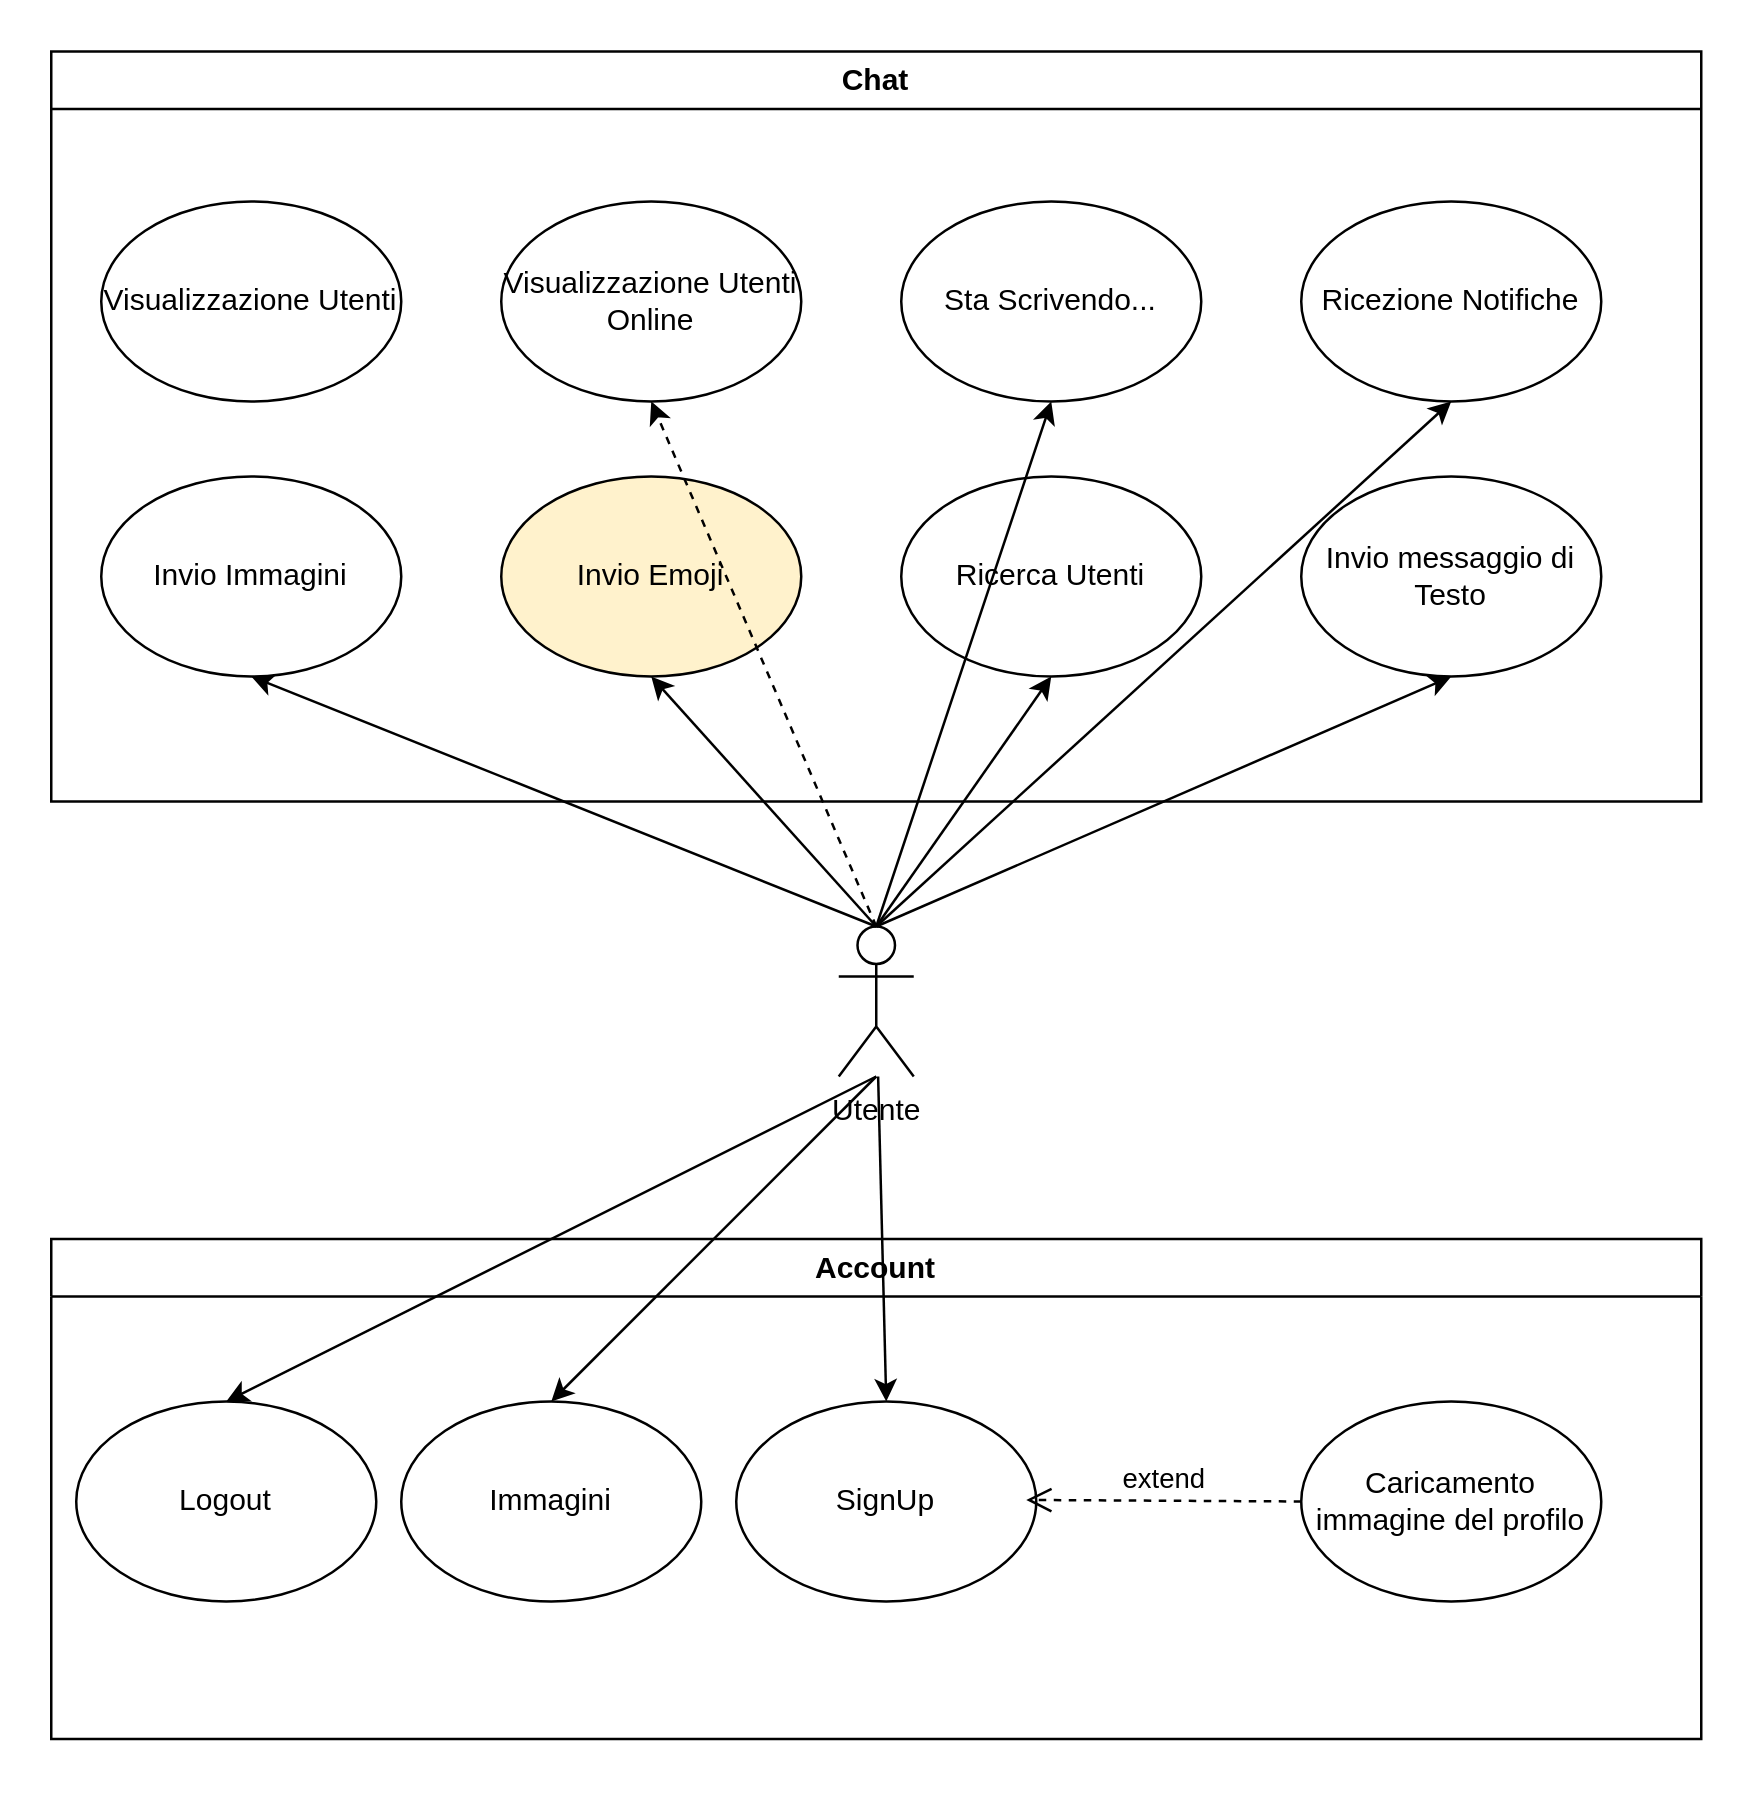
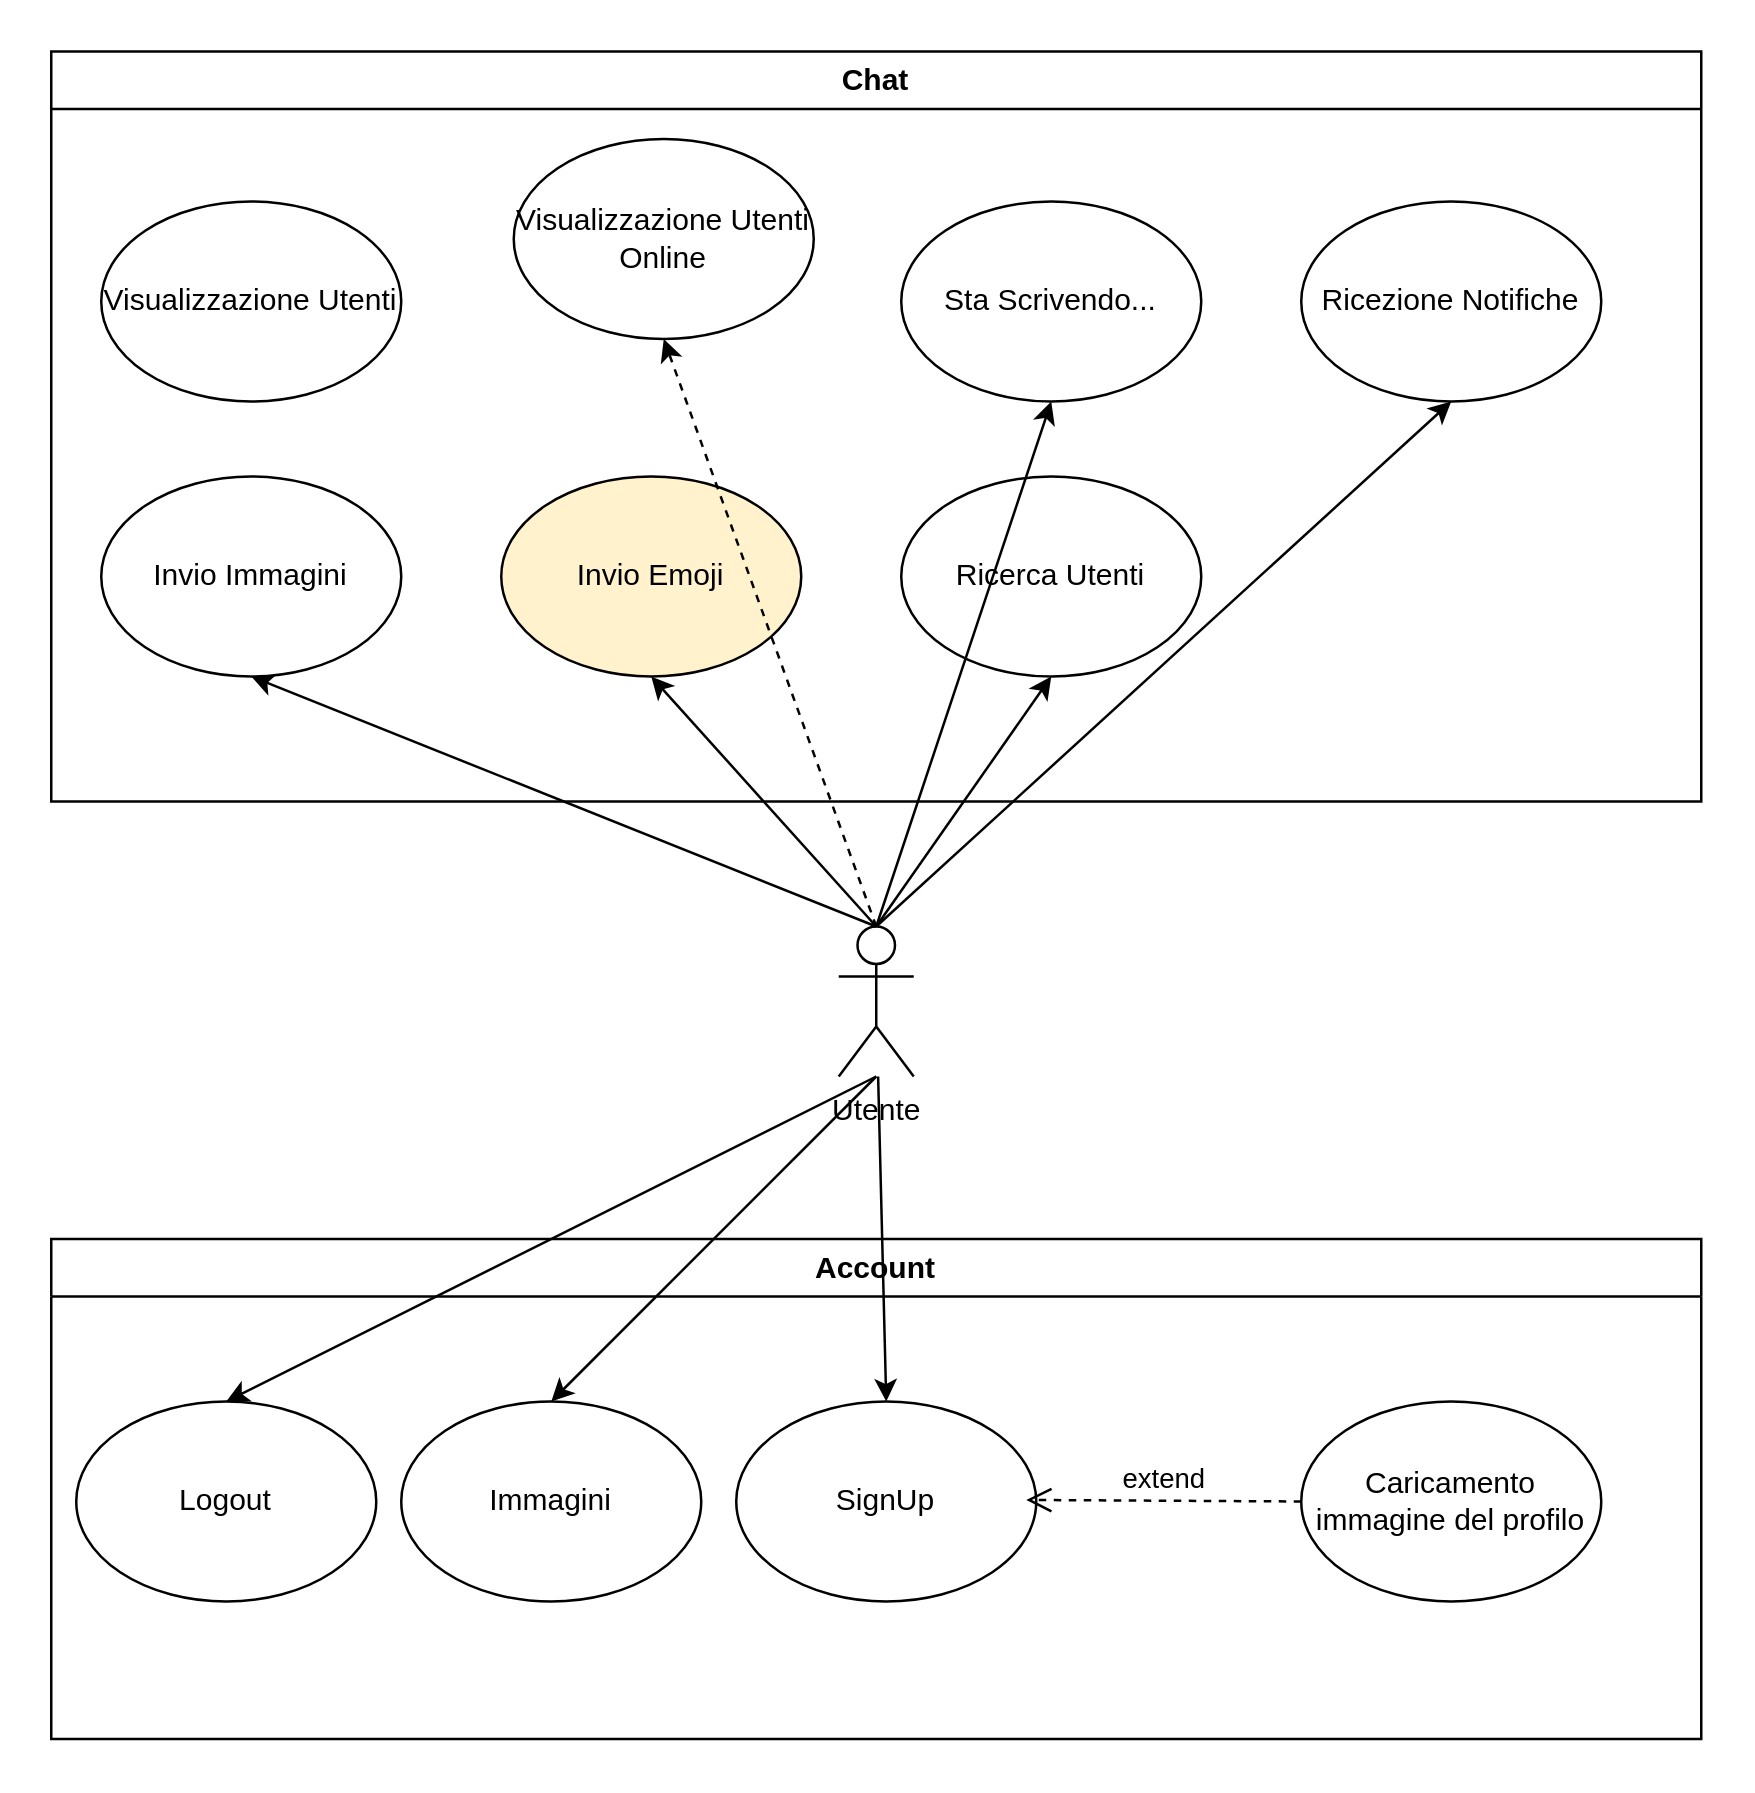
node "Visualizzazione Utenti Online": moved (651, 301) -> (664, 239)
node "Invio messaggio di Testo": removed
edge "Utente" -> "Invio messaggio di Testo": removed
